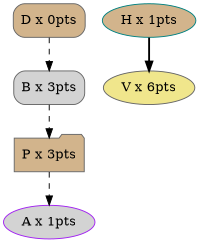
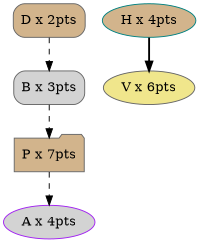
node "D x 0pts": label "D x 0pts" -> "D x 2pts"
node "H x 1pts": label "H x 1pts" -> "H x 4pts"
node "P x 3pts": label "P x 3pts" -> "P x 7pts"
node "A x 1pts": label "A x 1pts" -> "A x 4pts"
